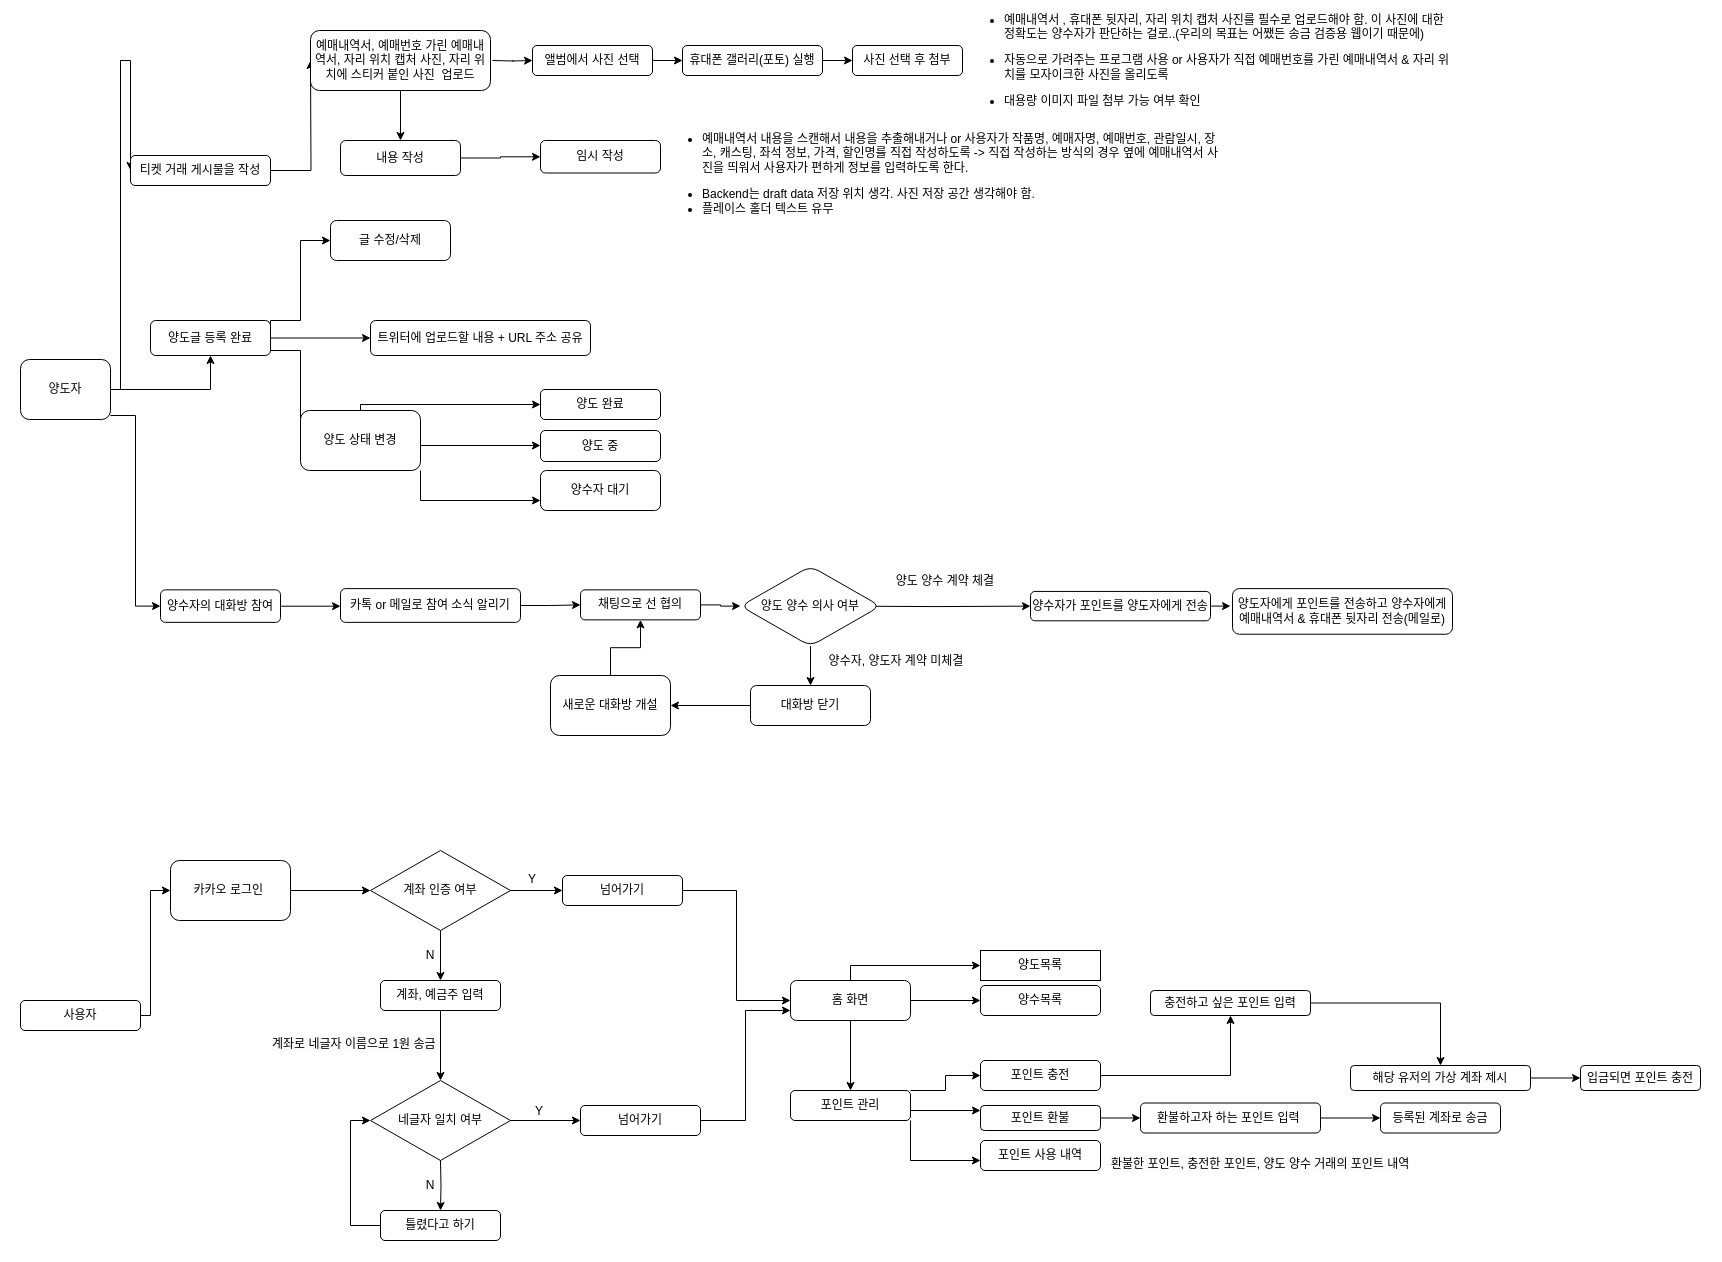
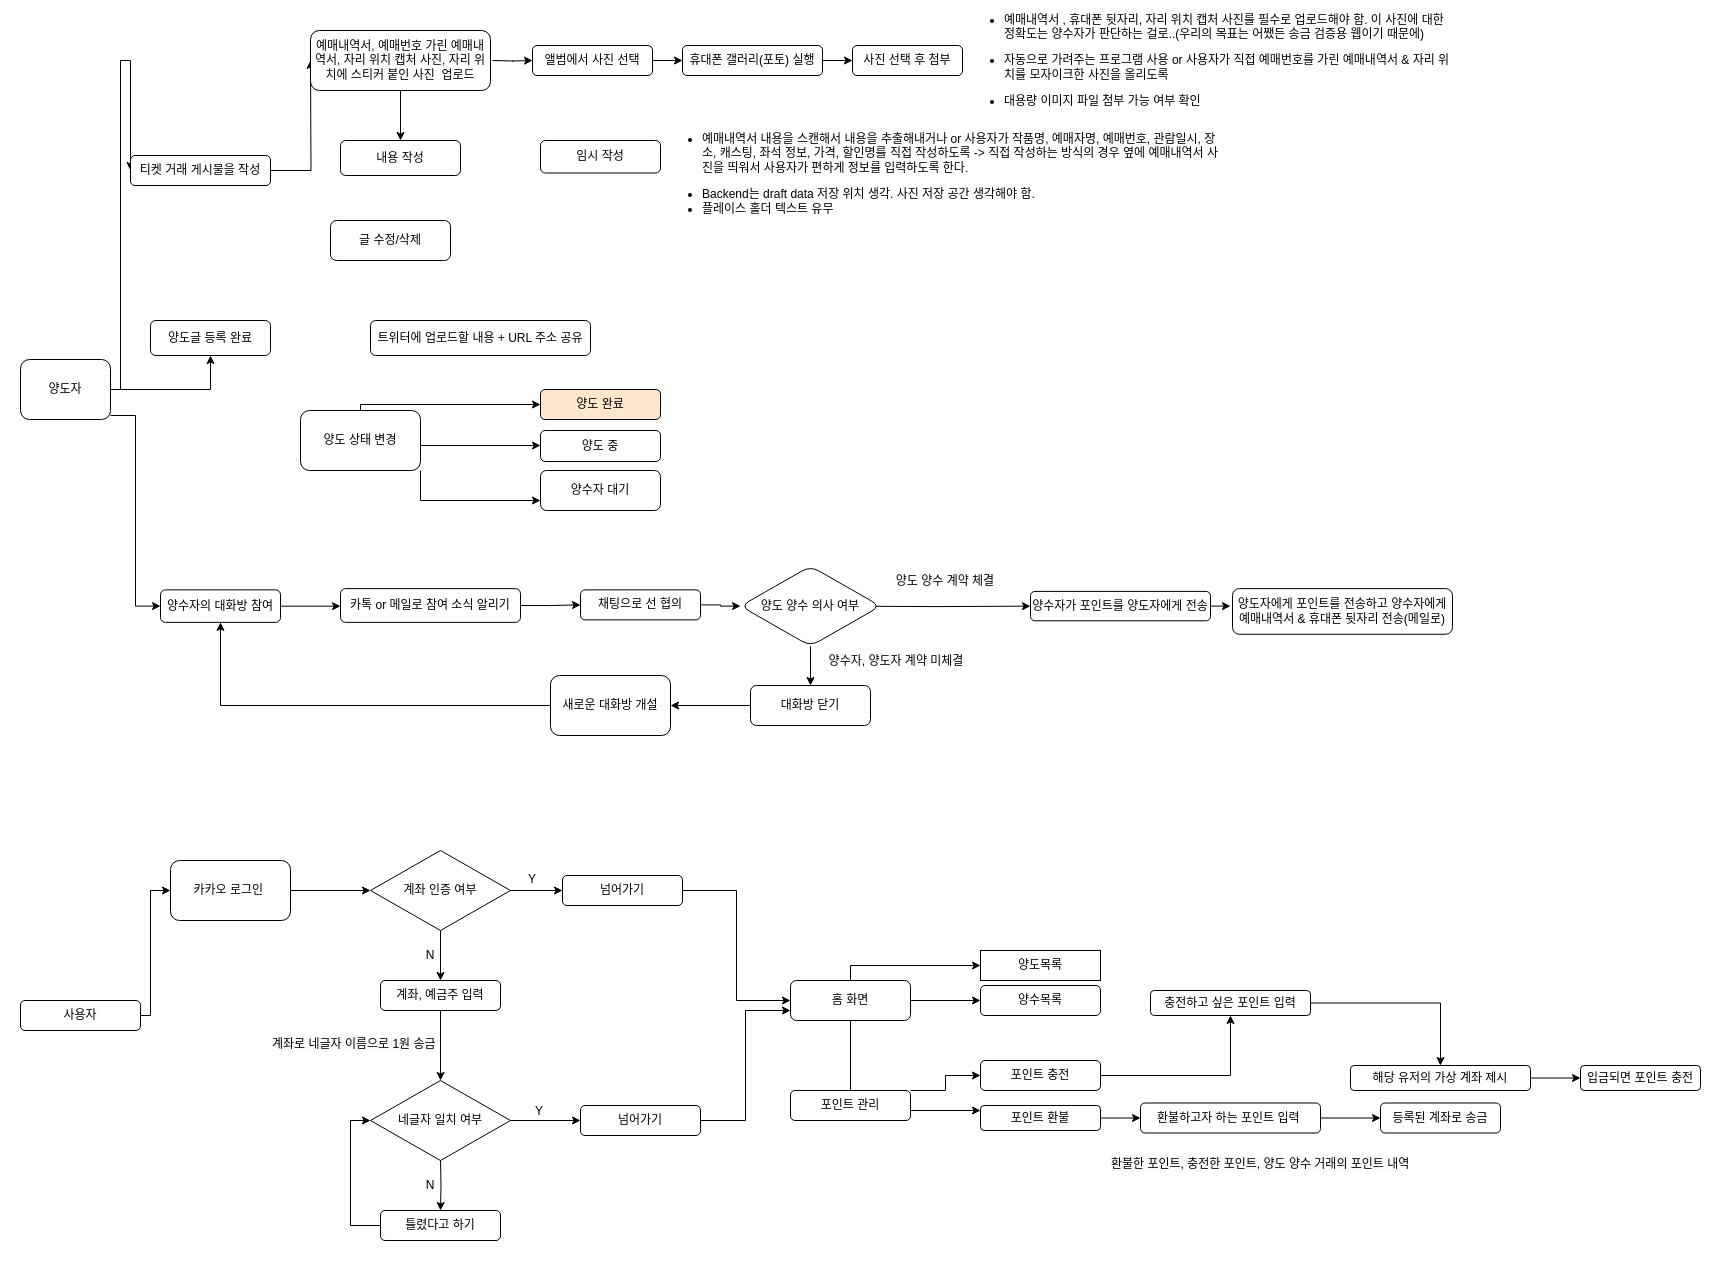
edge "내용 작성" -> "임시 작성": removed
edge "양도 상태 변경" -> "글 수정/삭제": removed
edge "양도글 등록 완료" -> "트위터에 업로드할 내용 + URL 주소 공유": removed
node "양도 완료": fillcolor #ffffff -> #ffe6cc
edge "새로운 대화방 개설" -> "채팅으로 선 협의": now "새로운 대화방 개설" -> "양수자의 대화방 참여"
edge "홈 화면" -> "포인트 관리": arrowhead classic -> none
node "포인트 사용 내역": removed
edge "포인트 관리" -> "포인트 사용 내역": removed
